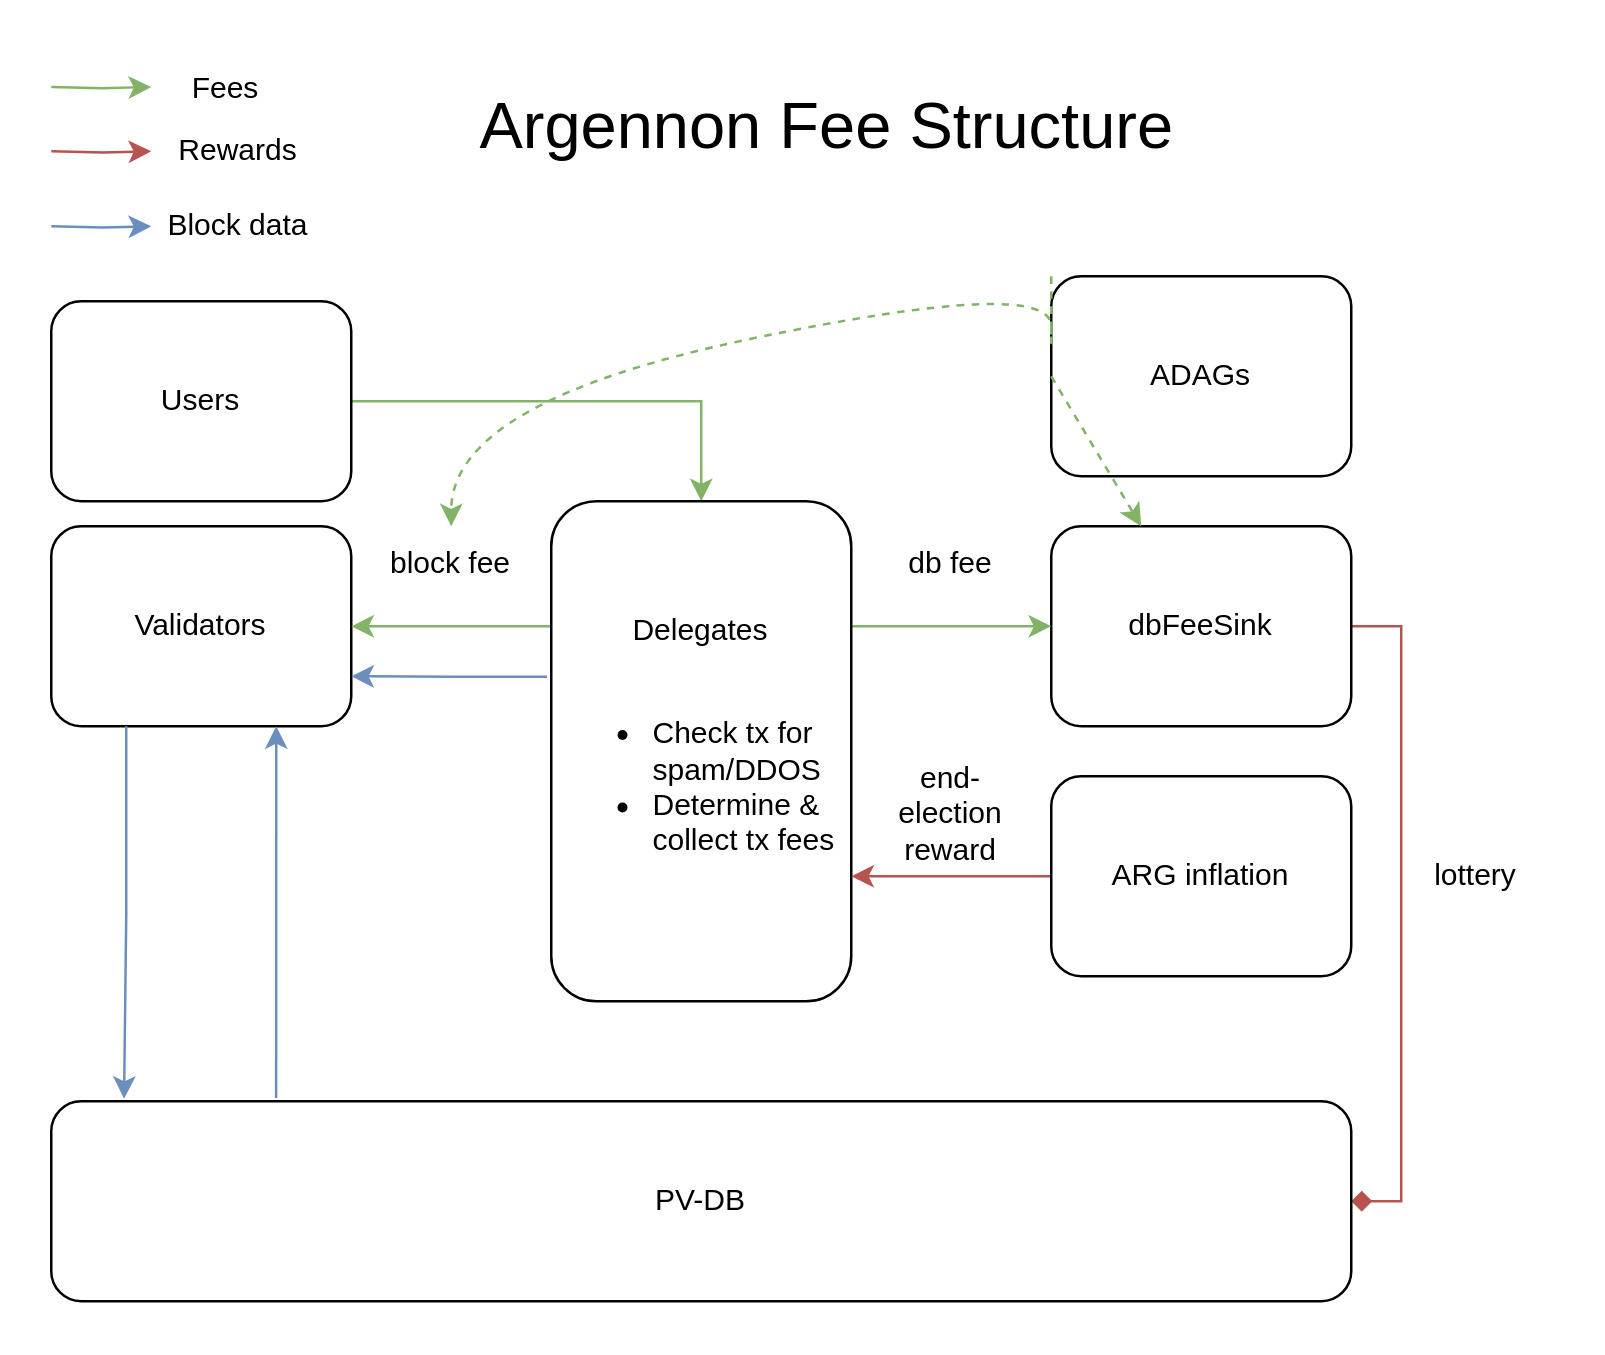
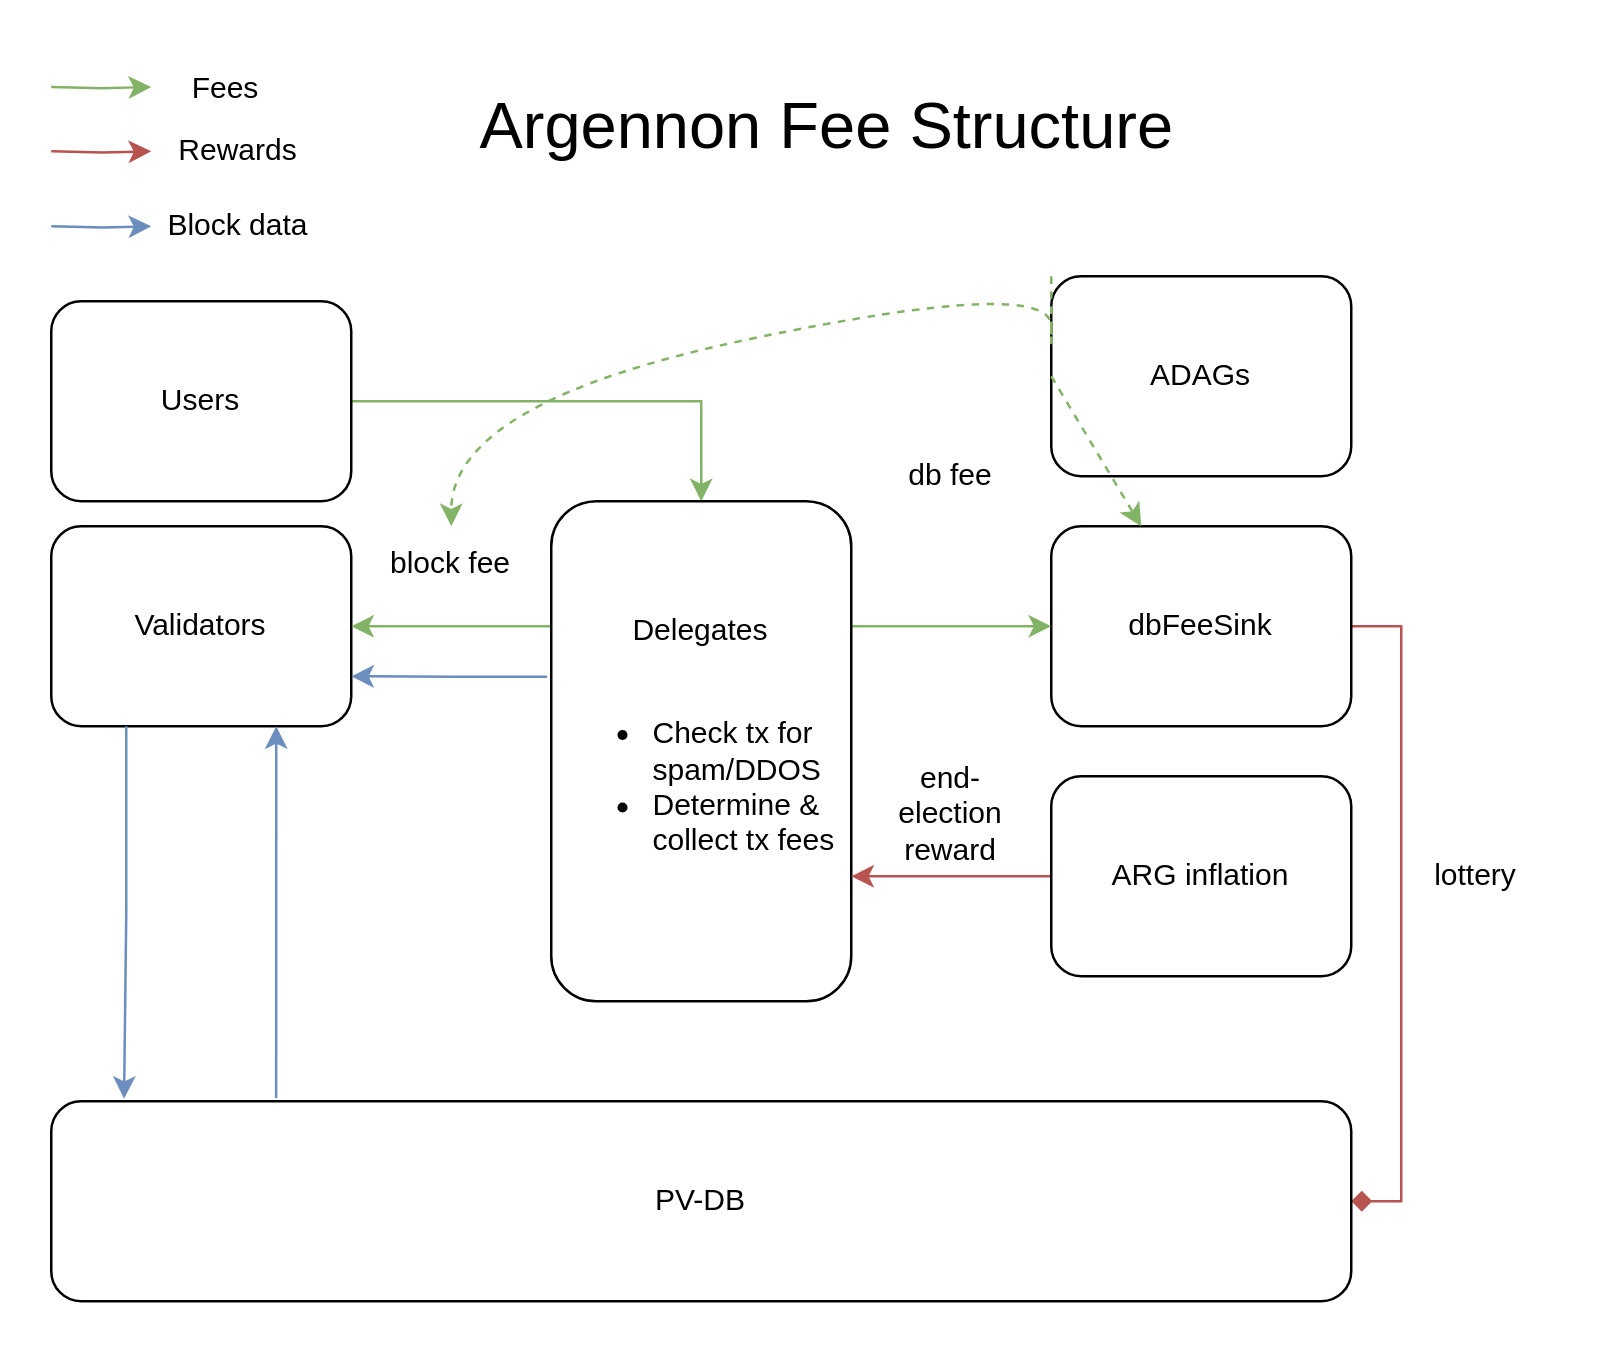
node "db fee": moved (951, 564) -> (951, 476)
